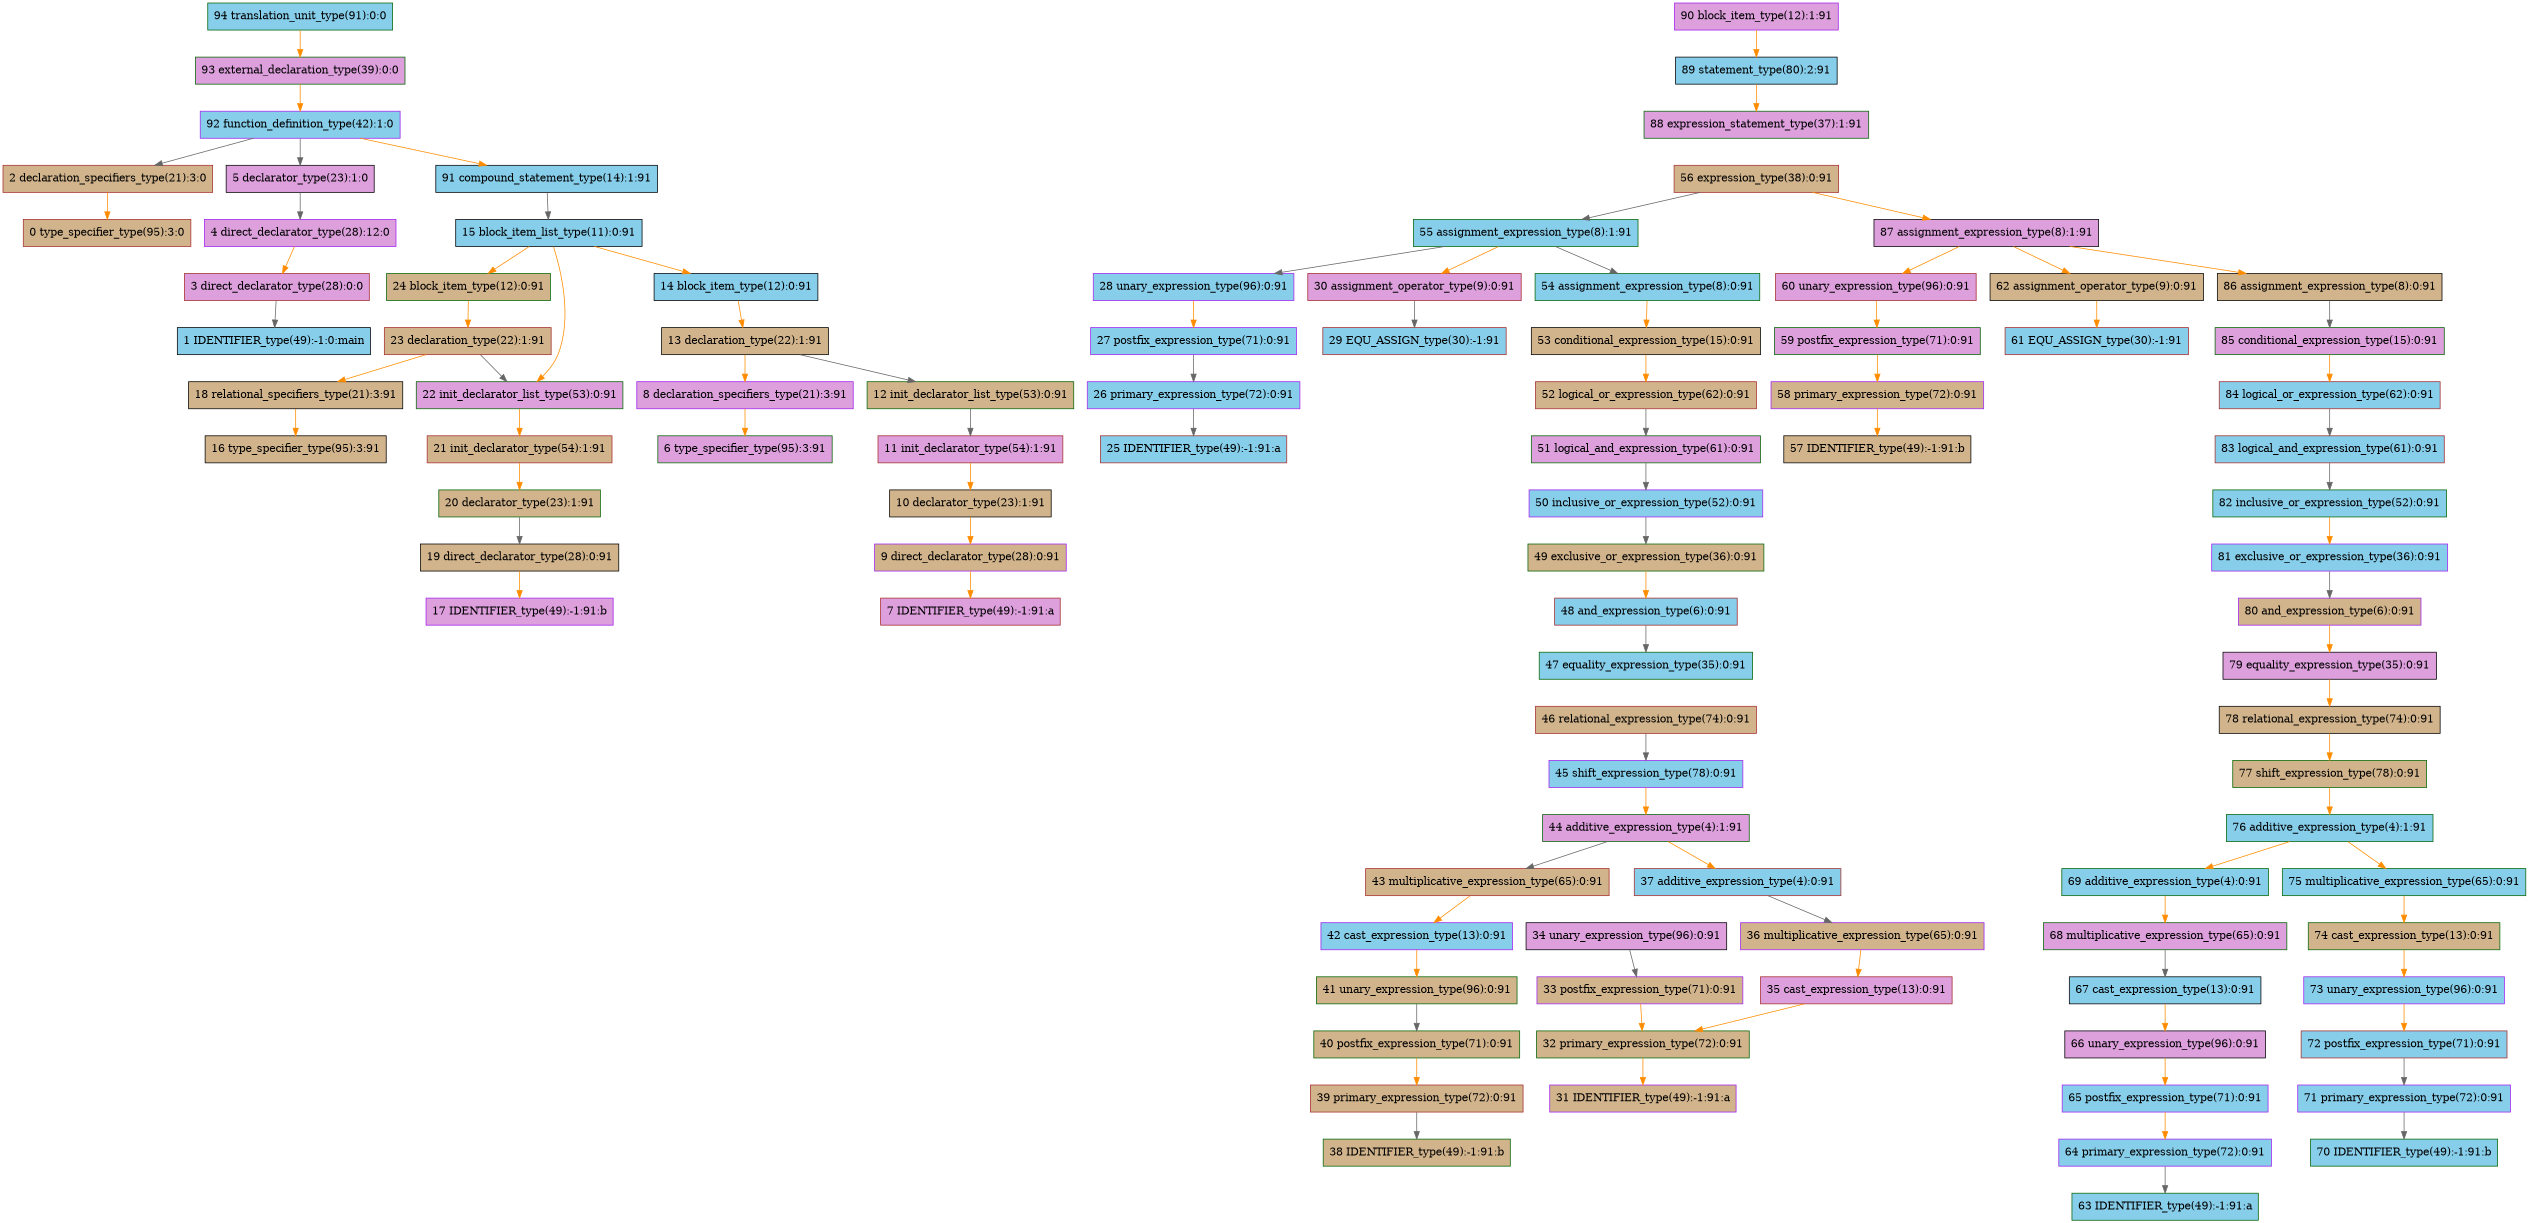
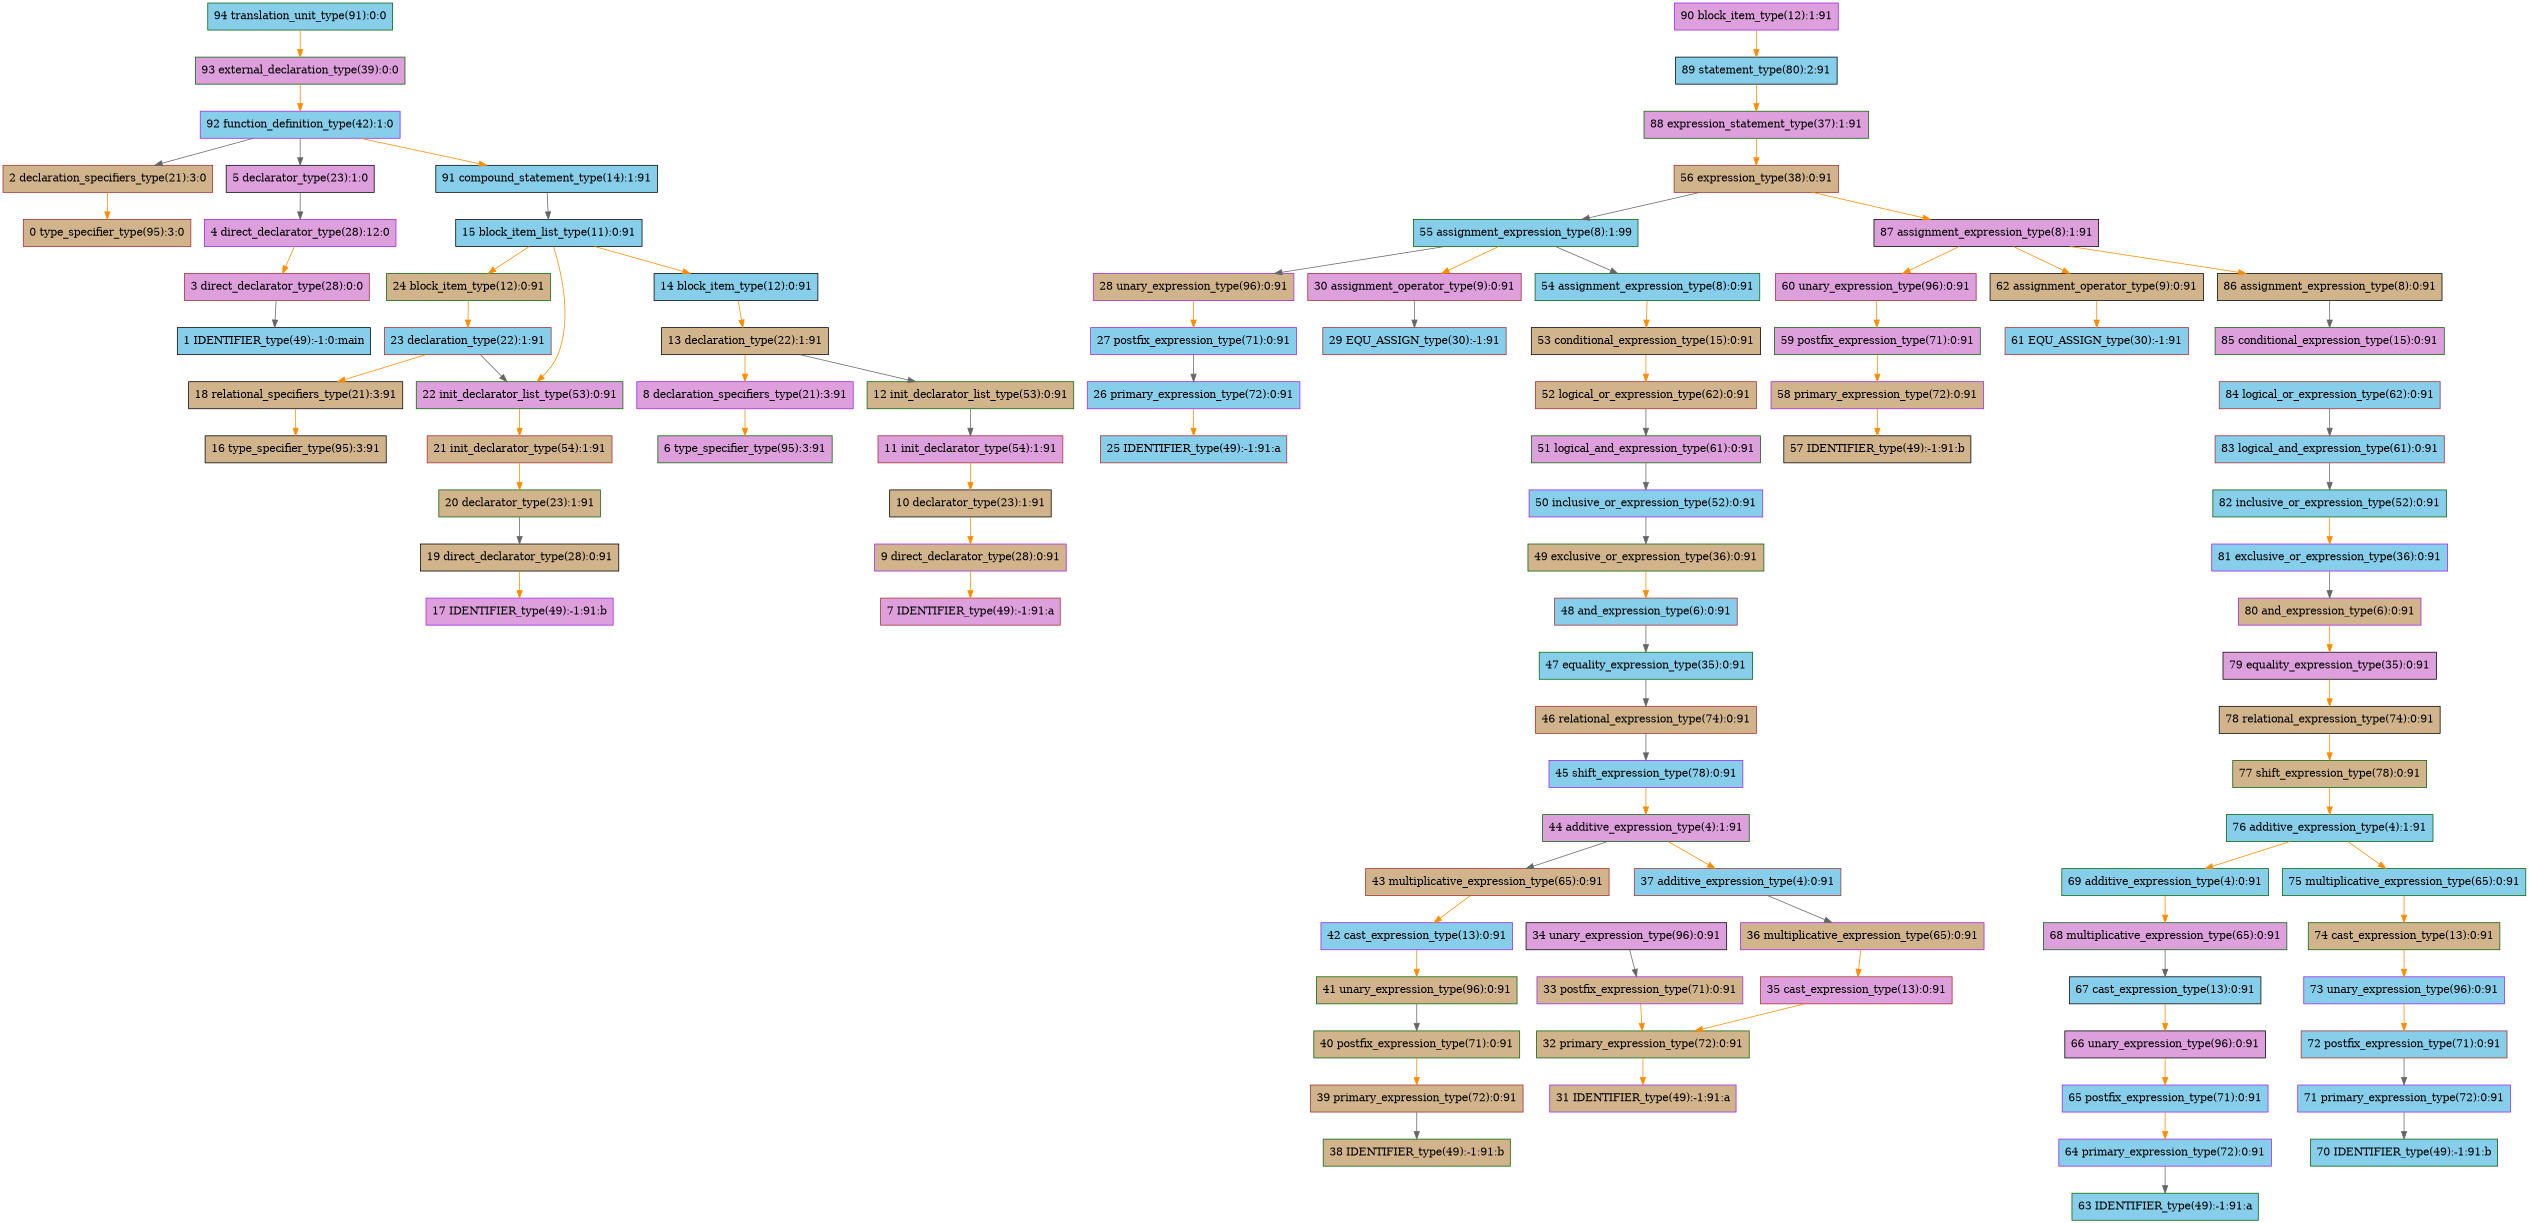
edge "88 expression_statement_type(37):1:91" -> "56 expression_type(38):0:91": added
node "55 assignment_expression_type(8):1:91": label "55 assignment_expression_type(8):1:91" -> "55 assignment_expression_type(8):1:99"
node "28 unary_expression_type(96):0:91": fillcolor skyblue -> tan
node "23 declaration_type(22):1:91": fillcolor tan -> skyblue
edge "85 conditional_expression_type(15):0:91" -> "84 logical_or_expression_type(62):0:91": removed
edge "26 primary_expression_type(72):0:91" -> "25 IDENTIFIER_type(49):-1:91:a": color gray40 -> darkorange
edge "47 equality_expression_type(35):0:91" -> "46 relational_expression_type(74):0:91": added
